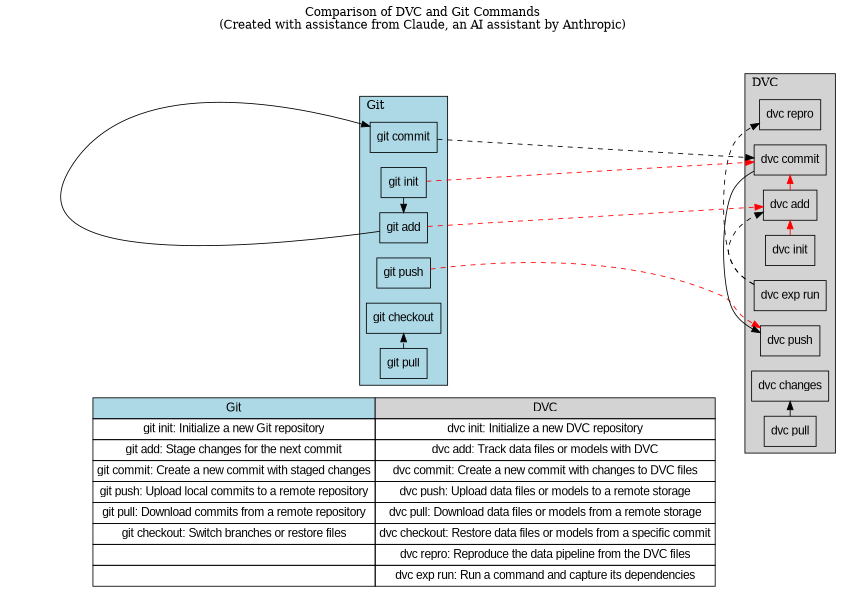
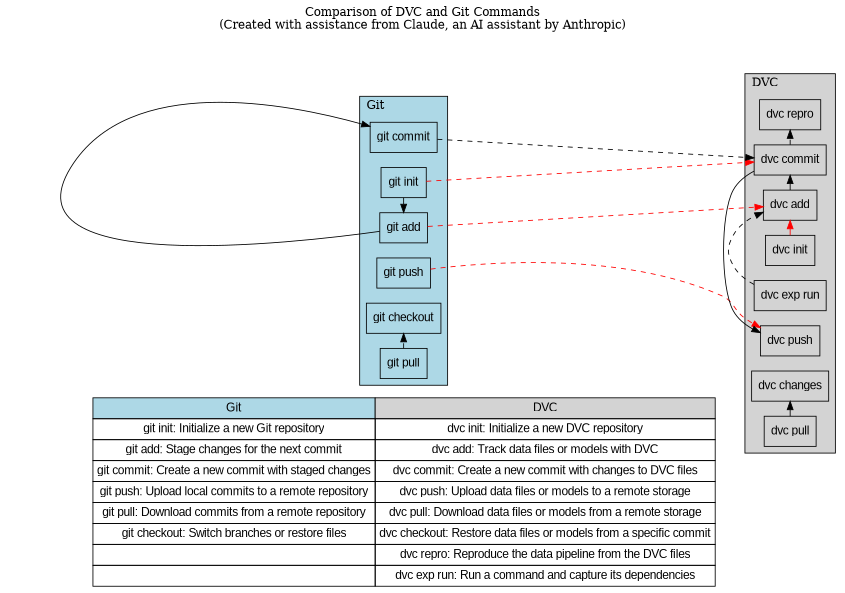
edge "dvc add" -> "dvc commit": color red -> black
edge "dvc exp run" -> "dvc repro": now "dvc commit" -> "dvc repro"
